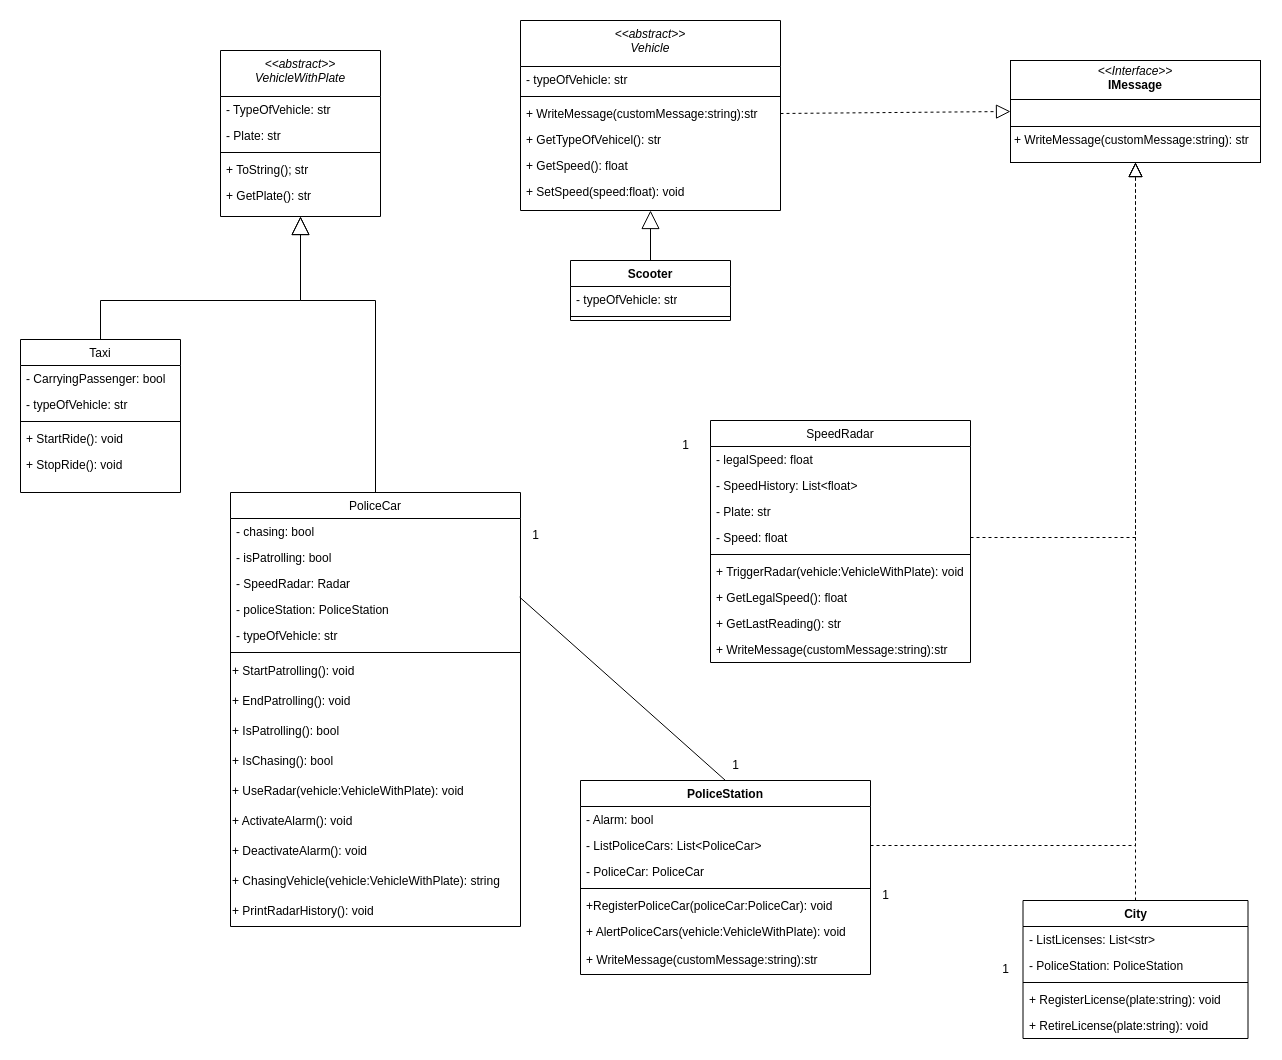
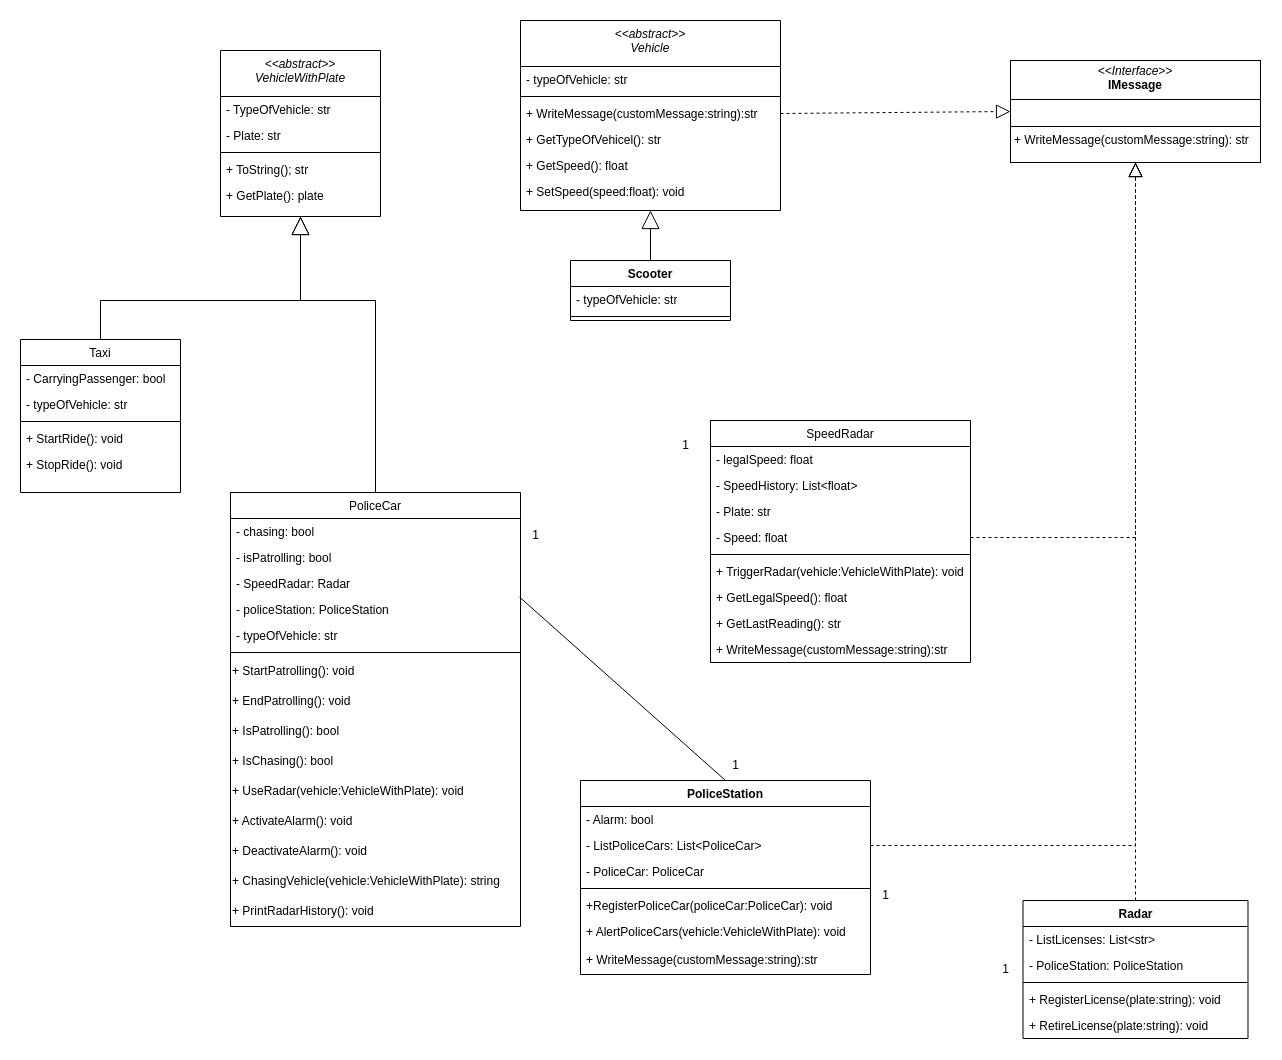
node "+ GetPlate(): str": label "+ GetPlate(): str" -> "+ GetPlate(): plate"
node "City": label "City" -> "Radar"
